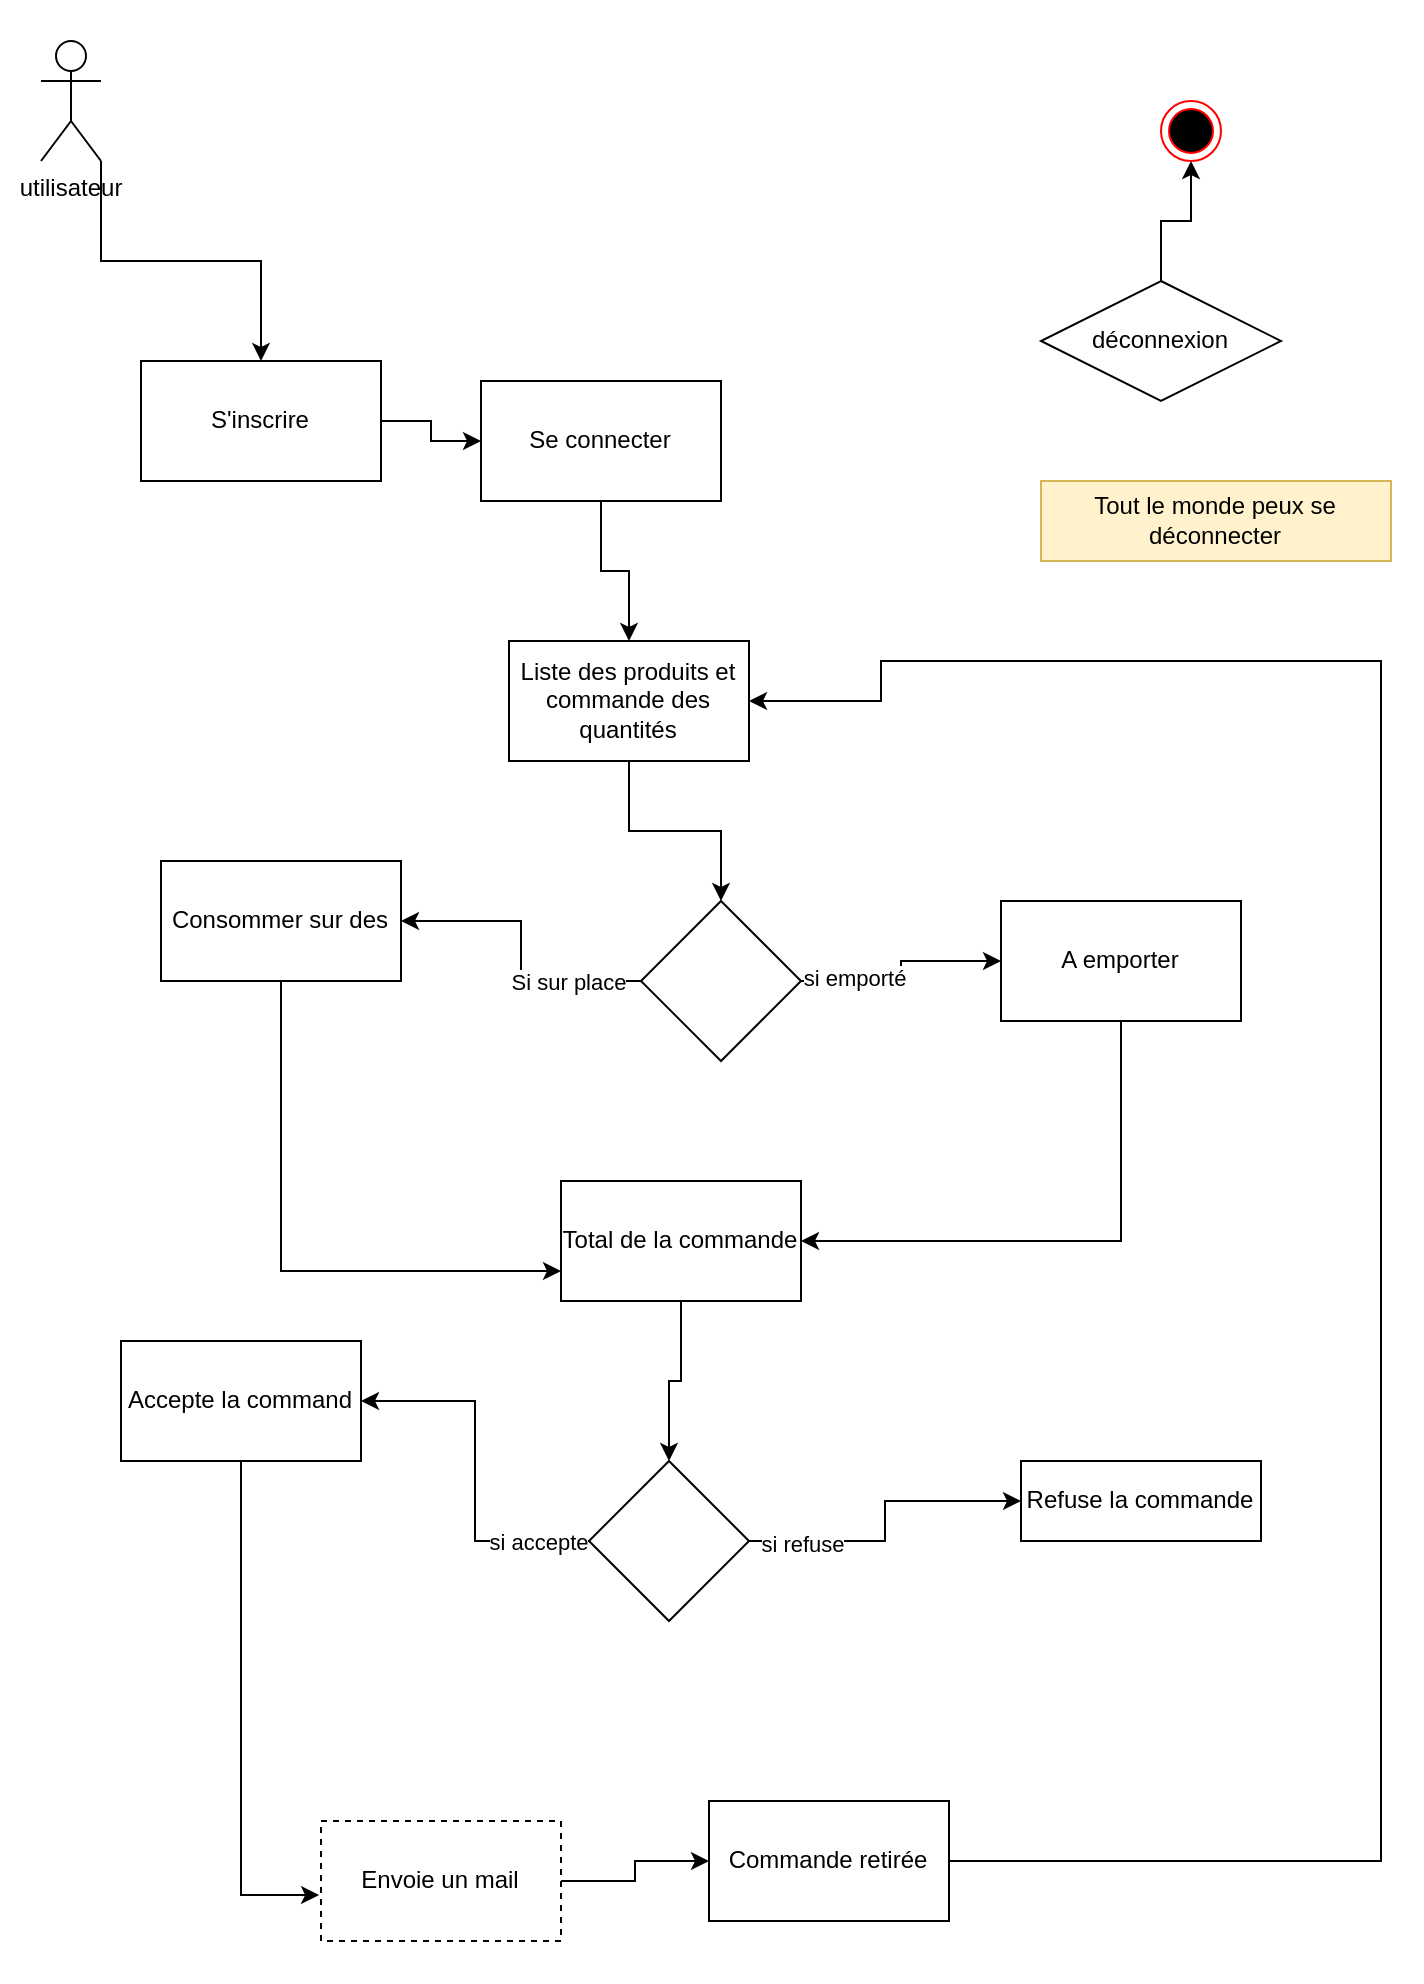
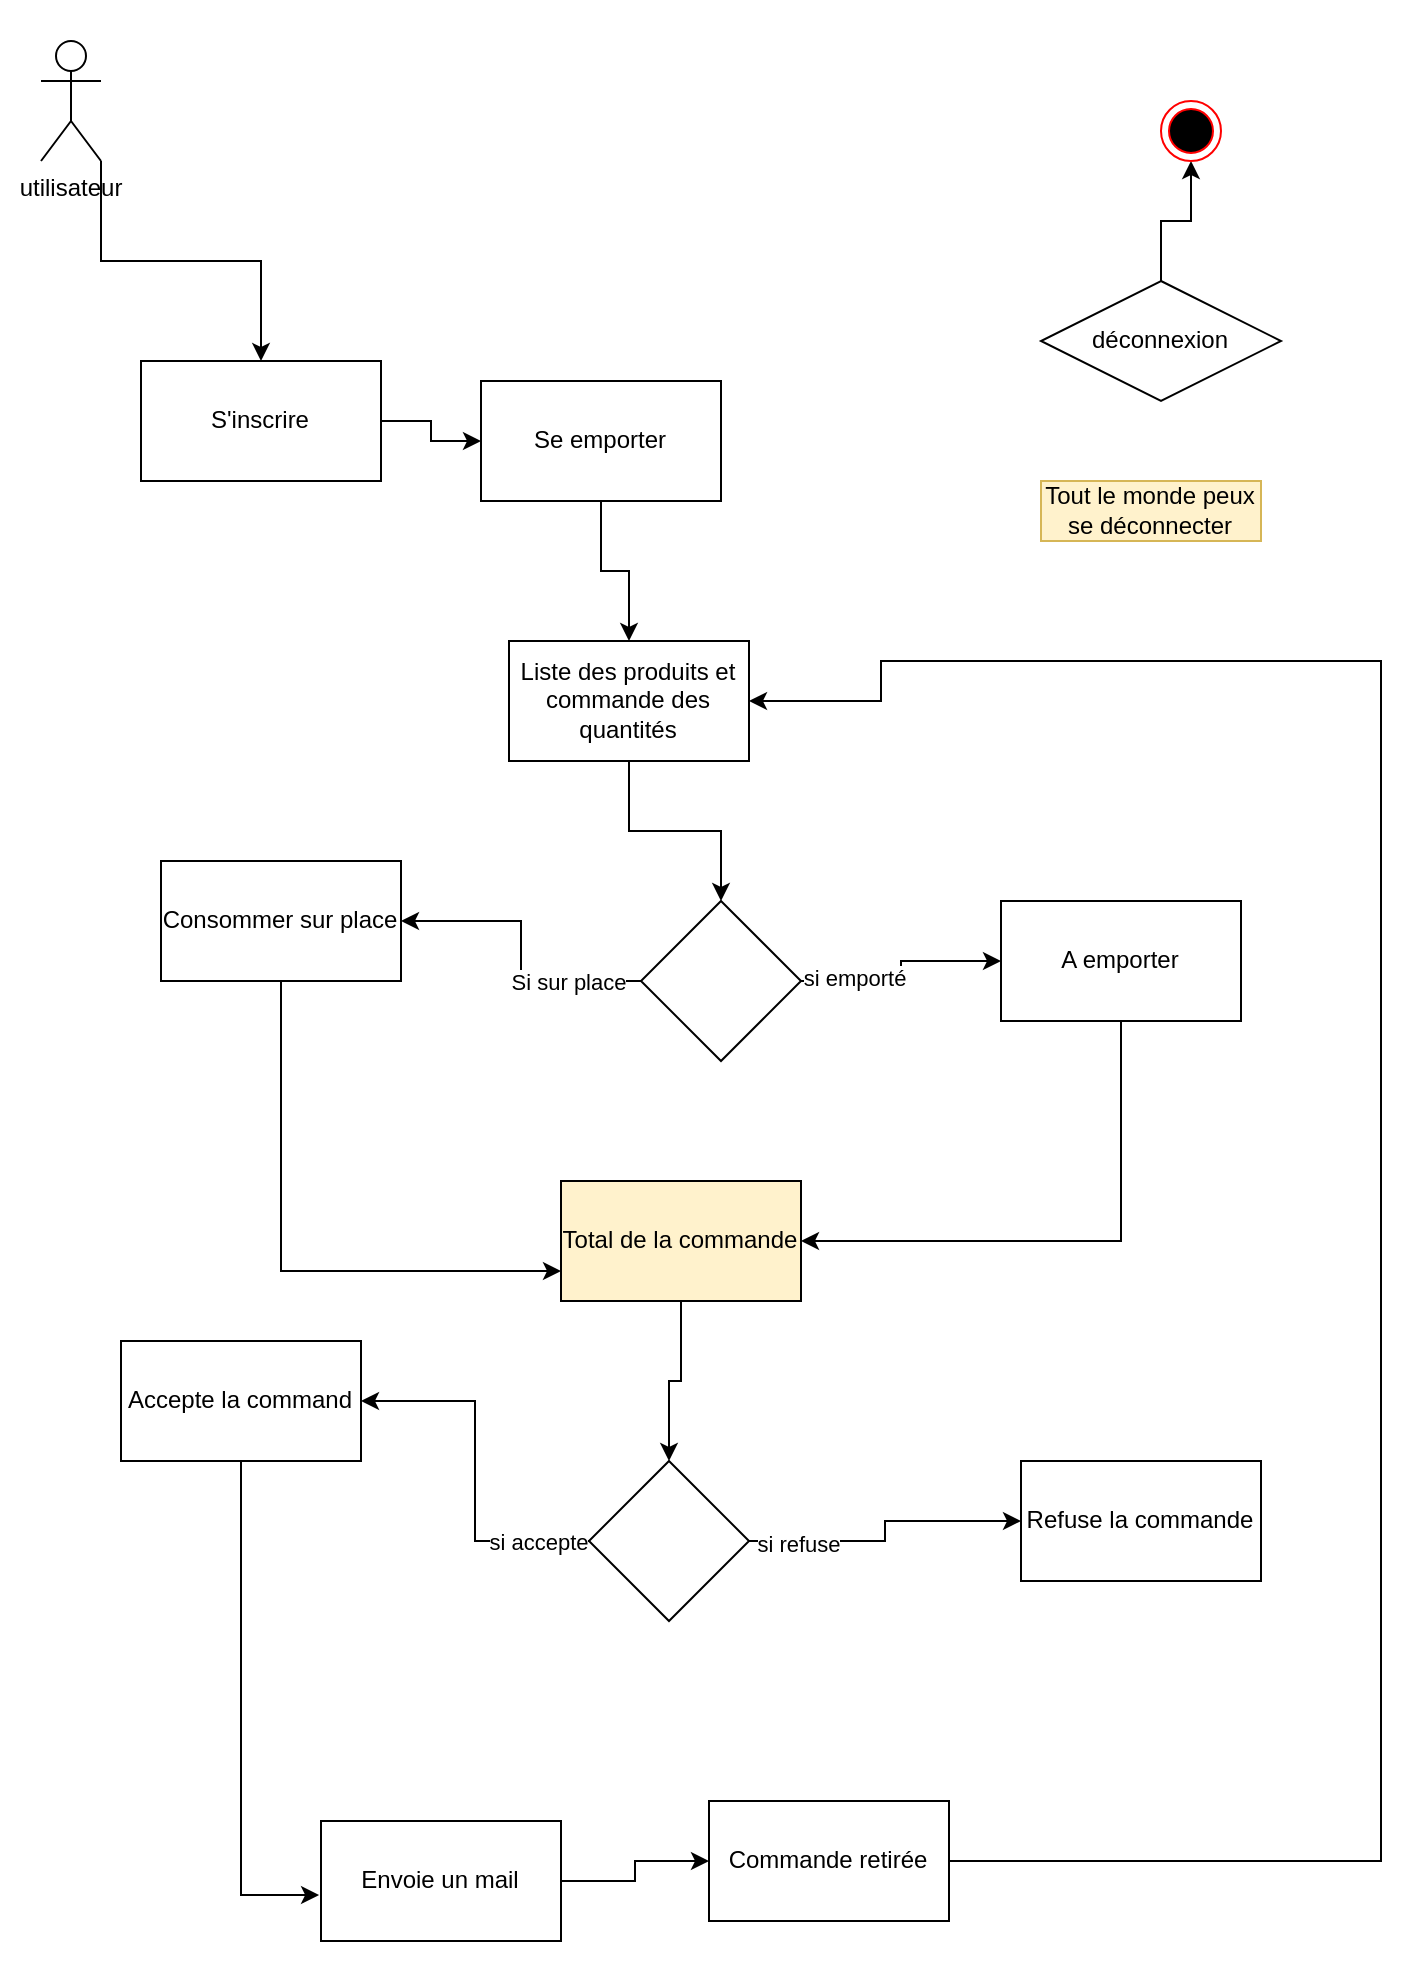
node "Se connecter": label "Se connecter" -> "Se emporter"
node "Tout le monde peux se déconnecter": size 350x80 -> 220x60
node "Consommer sur des": label "Consommer sur des" -> "Consommer sur place"
node "Total de la commande": fillcolor #ffffff -> #fff2cc
node "Refuse la commande": size 240x80 -> 240x120
node "Envoie un mail": style dashed -> solid
